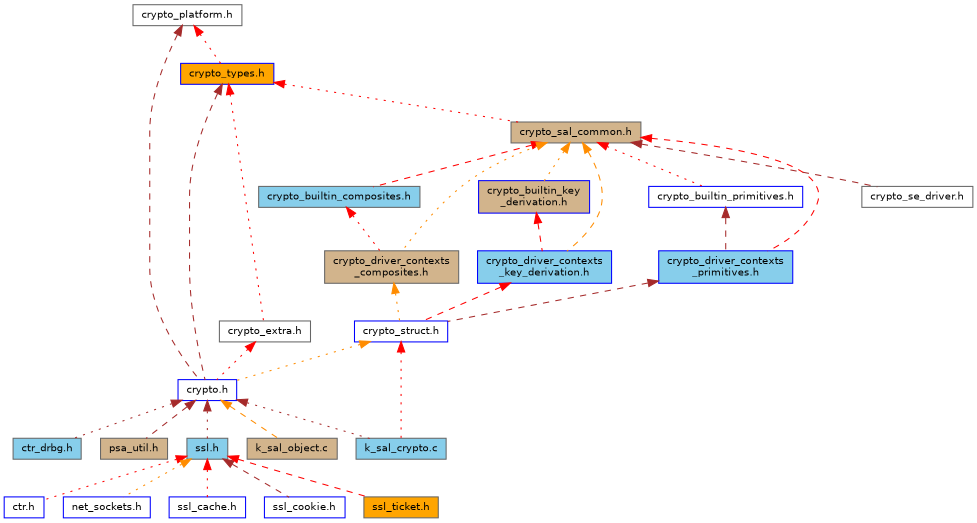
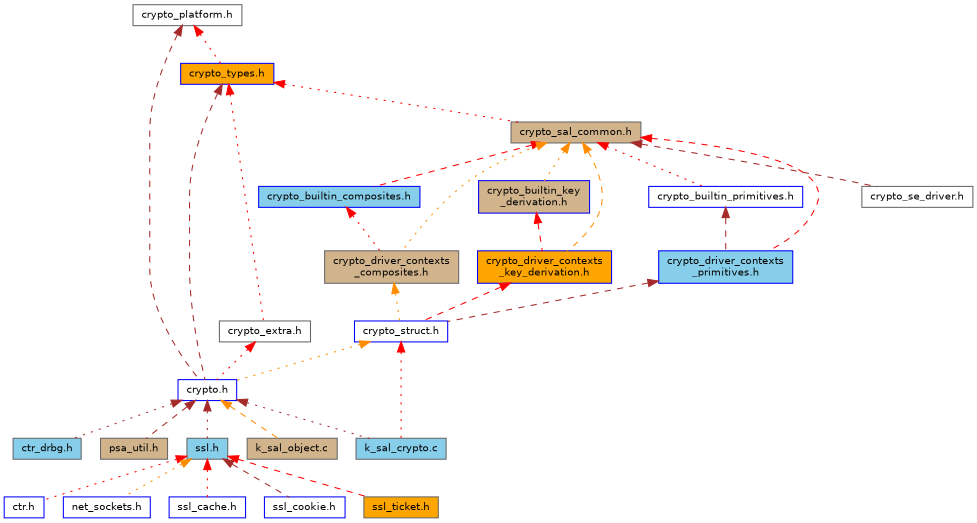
node "crypto_builtin_composites.h": color gray40 -> blue
node "crypto_driver_contexts _key_derivation.h": fillcolor skyblue -> orange
